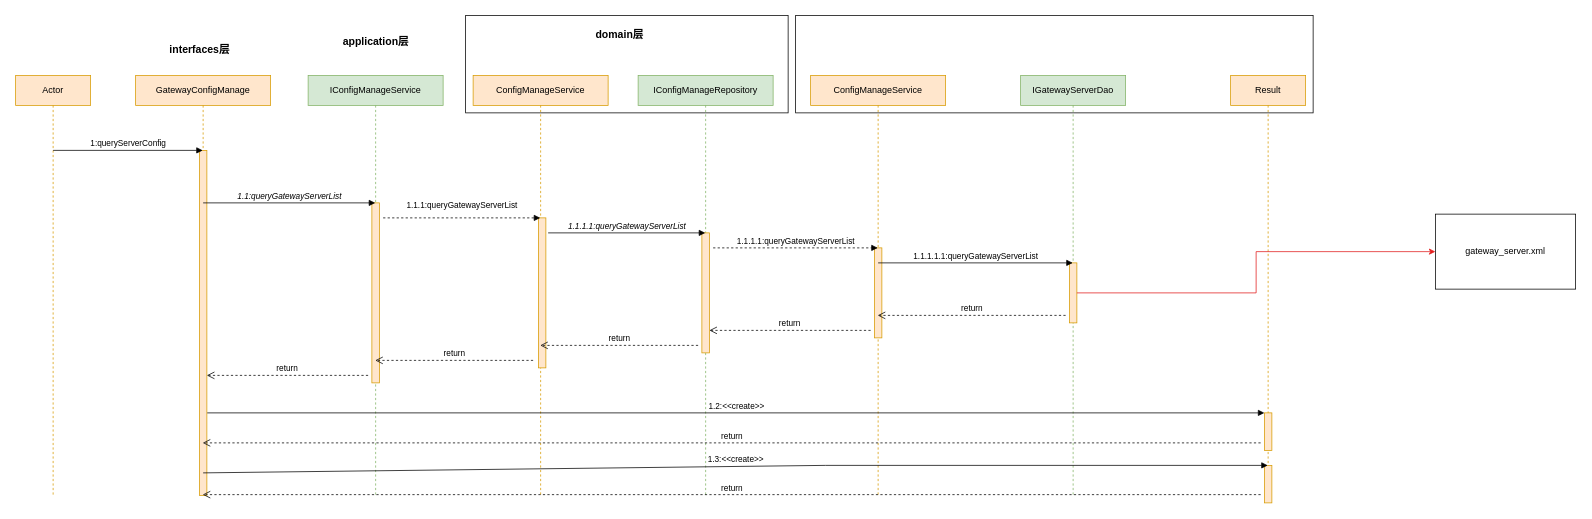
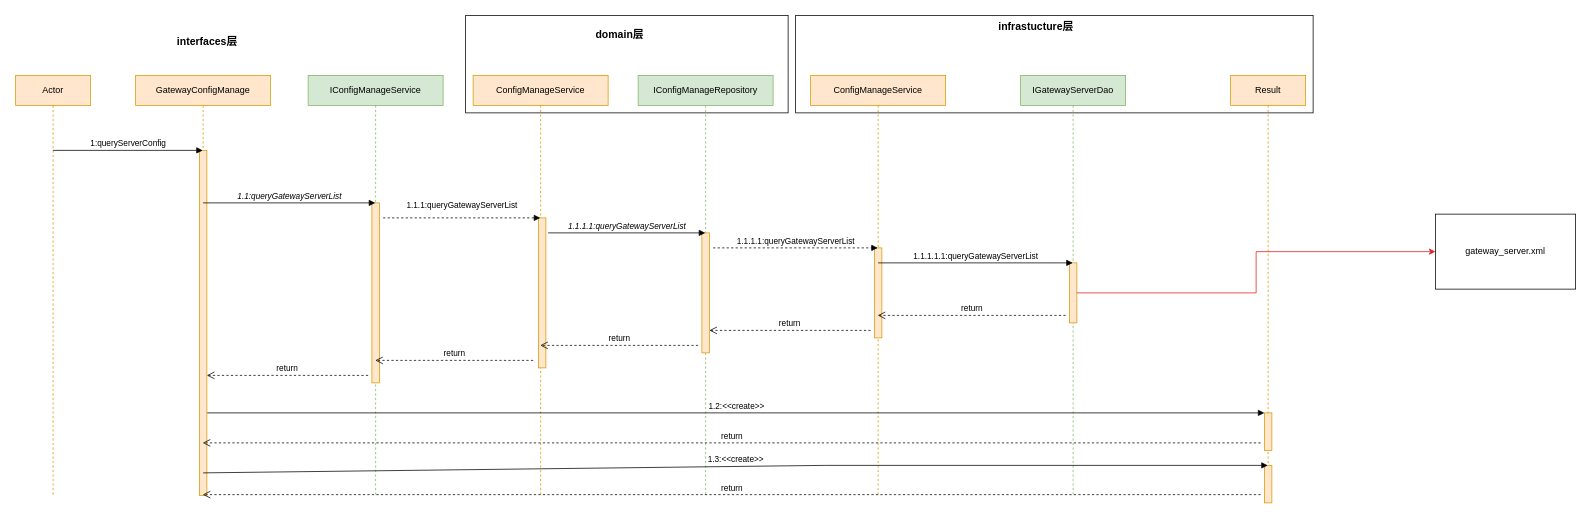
node "infrastucture层": added
node "application层": removed
node "interfaces层": moved (199, 49) -> (207, 42)
